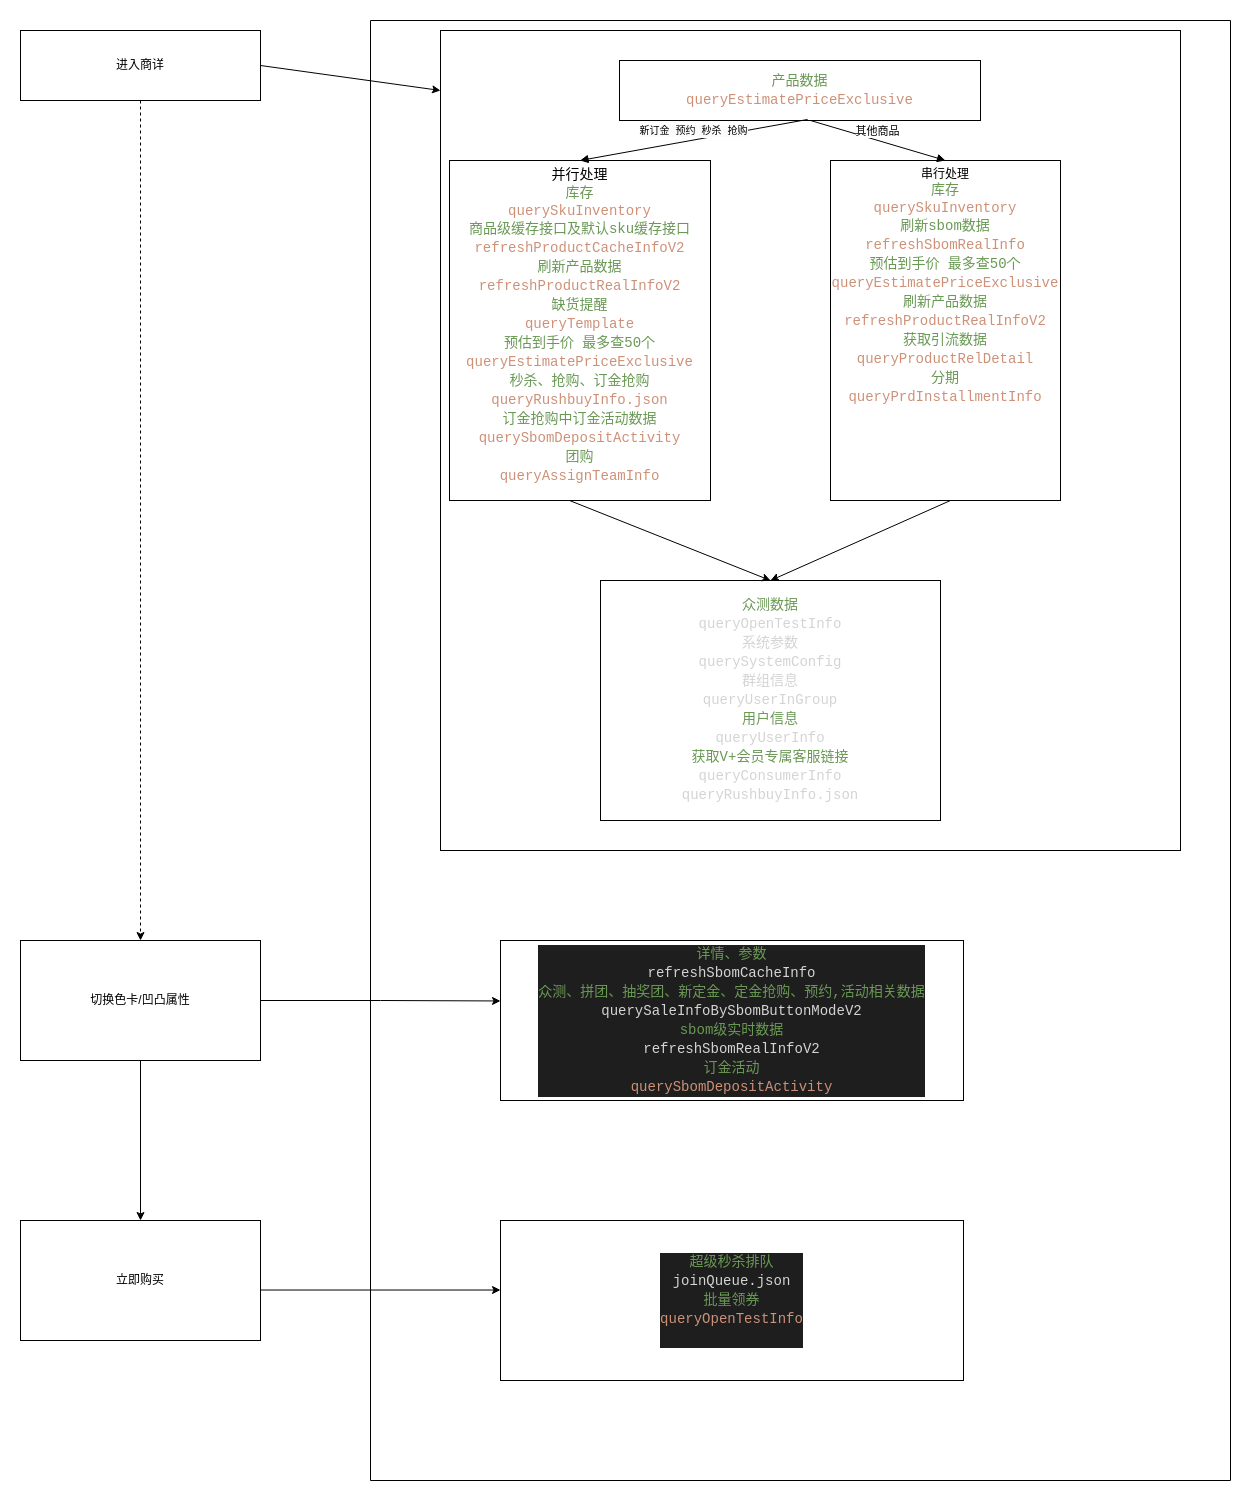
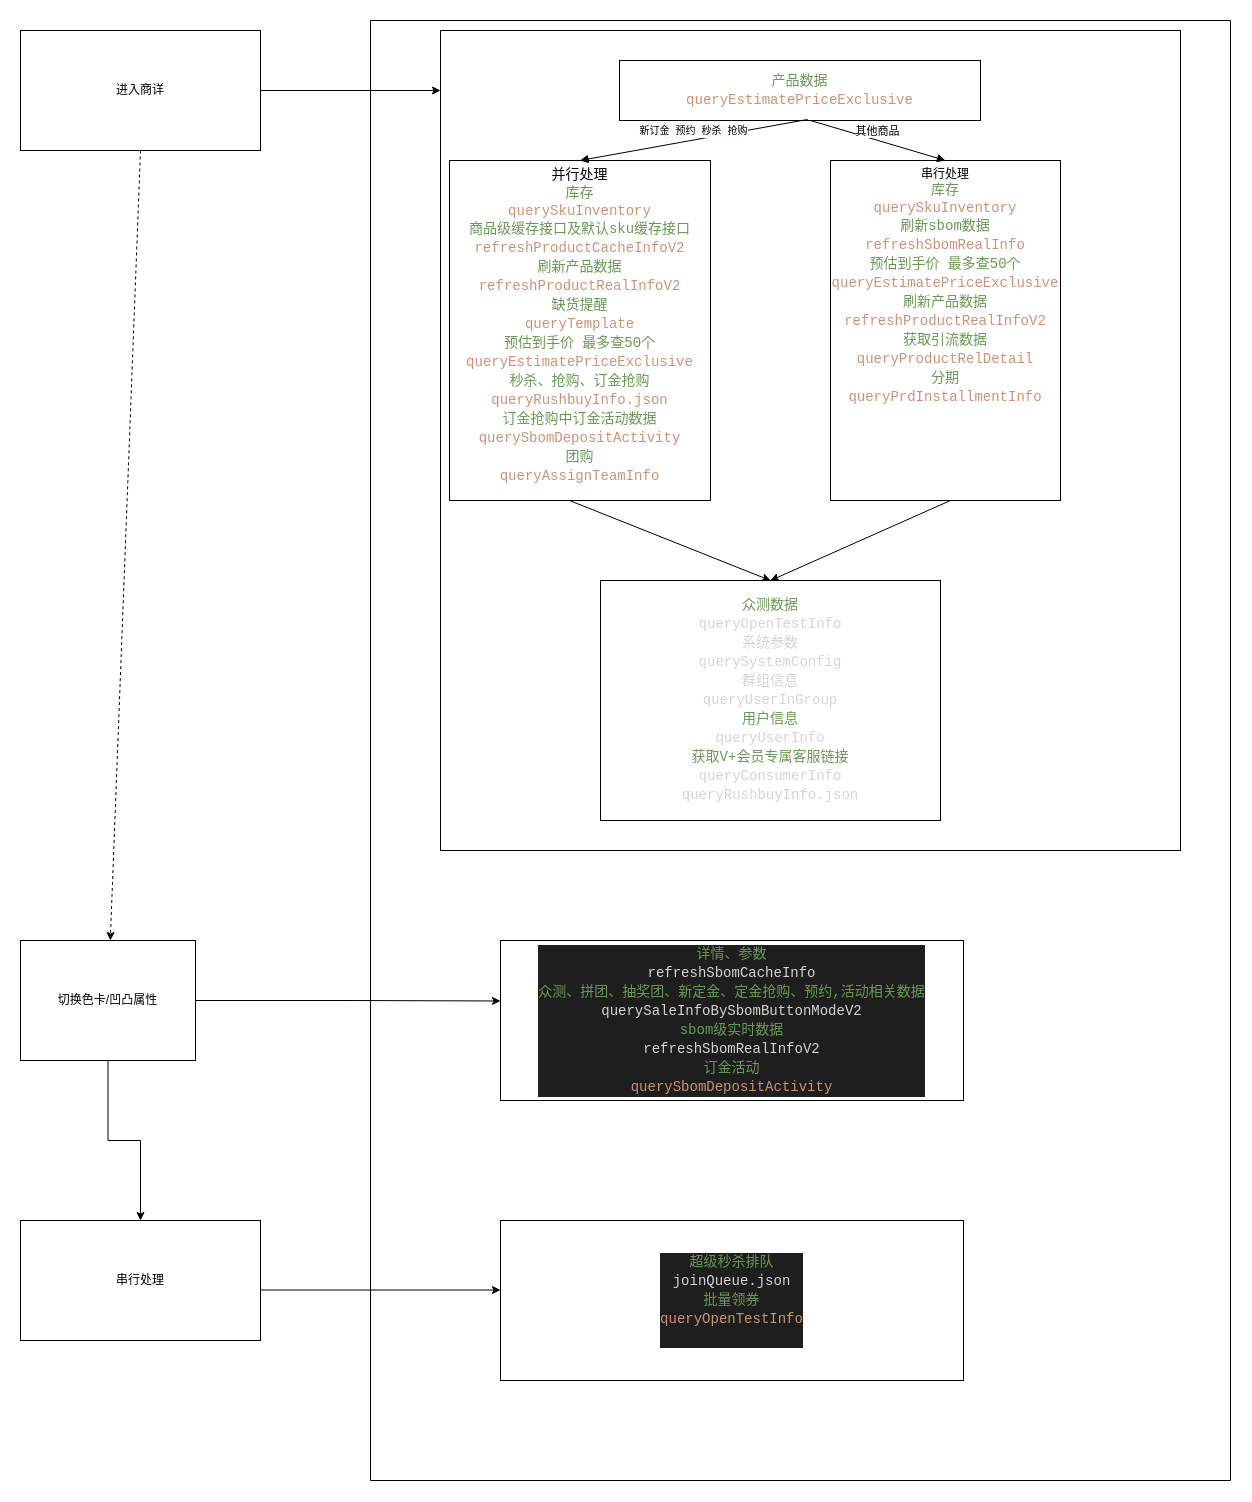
node "进入商详": size 240x70 -> 240x120
node "切换色卡/凹凸属性": size 240x120 -> 175x120
node "立即购买": label "立即购买" -> "串行处理"
